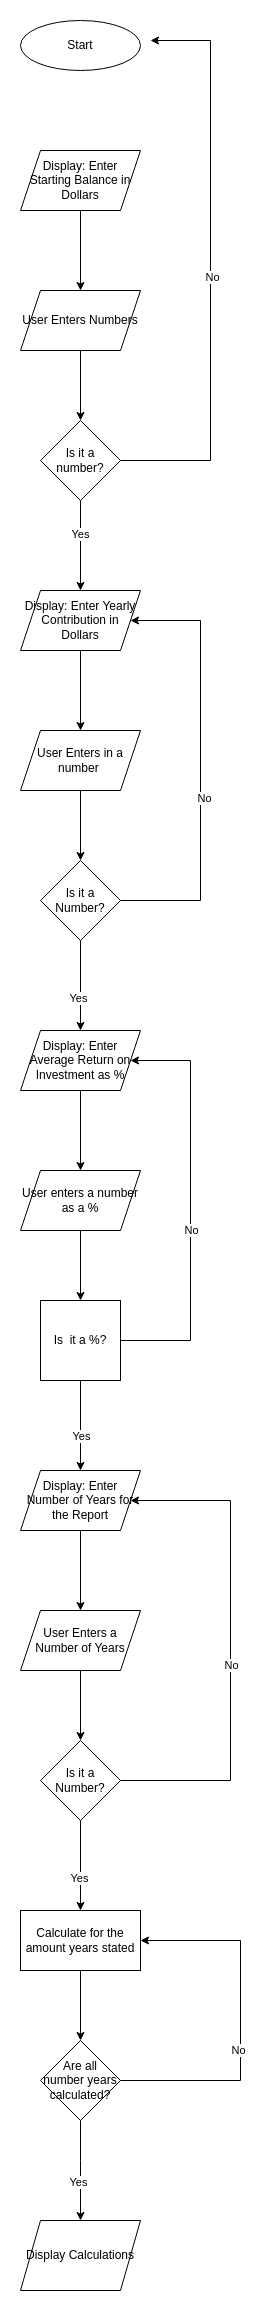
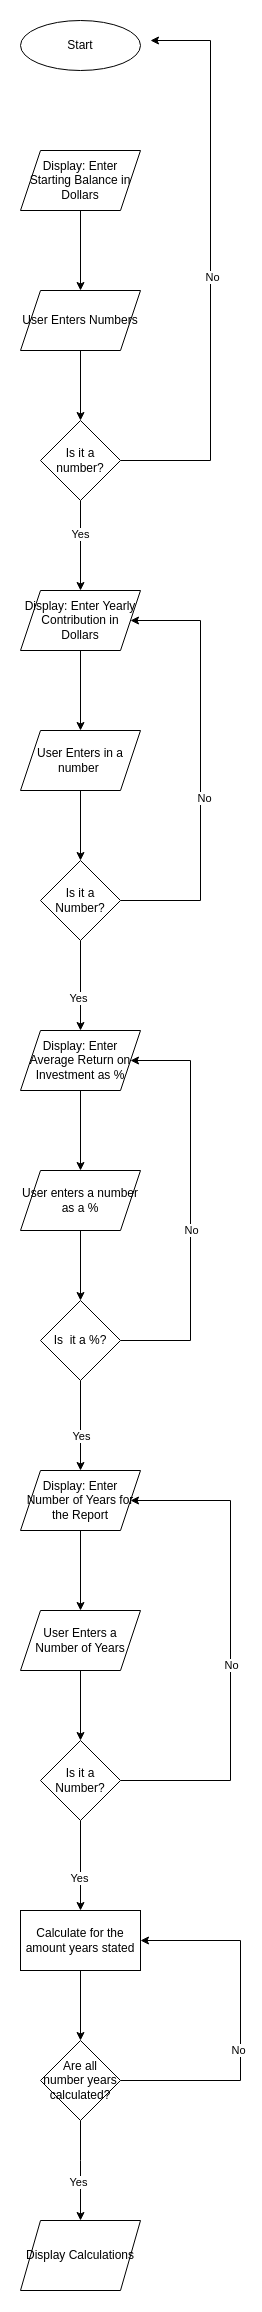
node "Is it a %?": shape rectangle -> diamond
